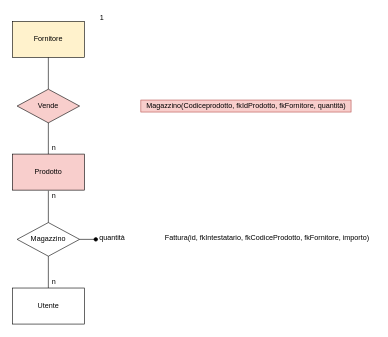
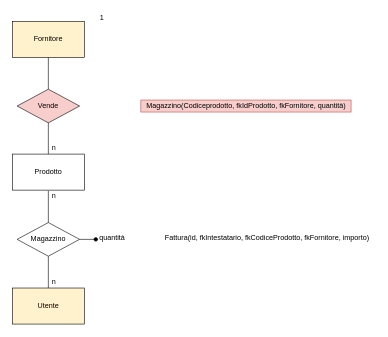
node "Prodotto": fillcolor #f8cecc -> #ffffff
node "Utente": fillcolor #ffffff -> #fff2cc
